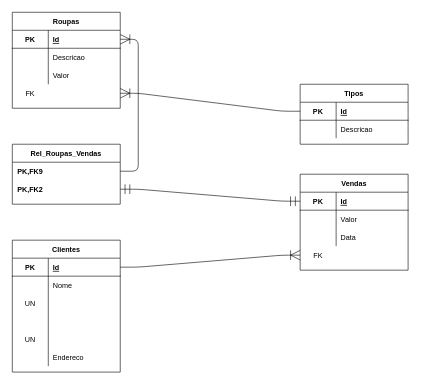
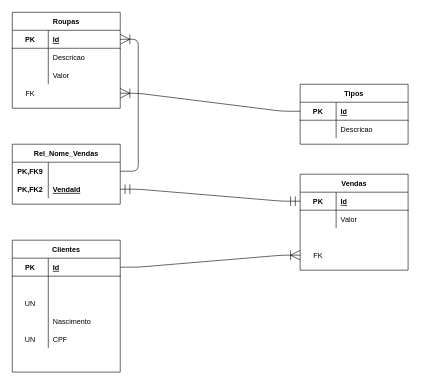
node "Rel_Roupas_Vendas": label "Rel_Roupas_Vendas" -> "Rel_Nome_Vendas"
node "VendaId": added
node "Data": removed
node "Nome": removed
node "Nascimento": added
node "CPF": added
node "Endereco": removed
